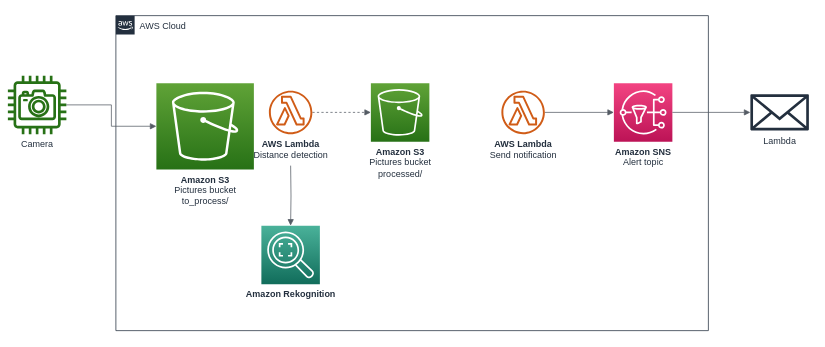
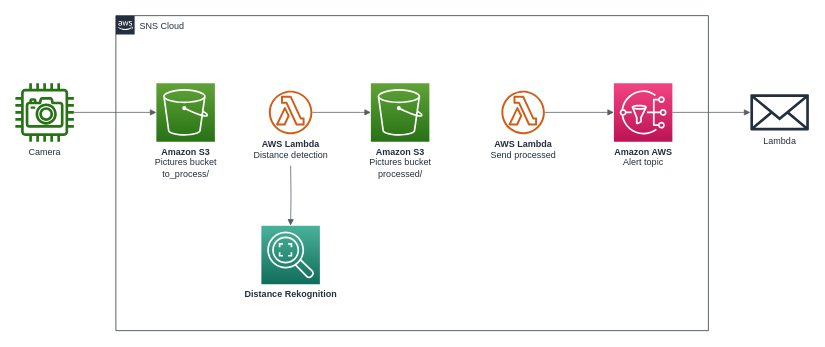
node "AWS Cloud": label "AWS Cloud" -> "SNS Cloud"
node "Camera": moved (37, 105) -> (45, 112)
edge "AWS Lambda Distance detection" -> "Amazon S3 Pictures bucket processed/": style dashed -> solid
node "Amazon S3 Pictures bucket to_process/": size 98x86 -> 59x59
node "AWS Lambda Send notification": label "AWS Lambda Send notification" -> "AWS Lambda Send processed"
node "Amazon SNS Alert topic": label "Amazon SNS Alert topic" -> "Amazon AWS Alert topic"
node "Amazon Rekognition": label "Amazon Rekognition" -> "Distance Rekognition"
